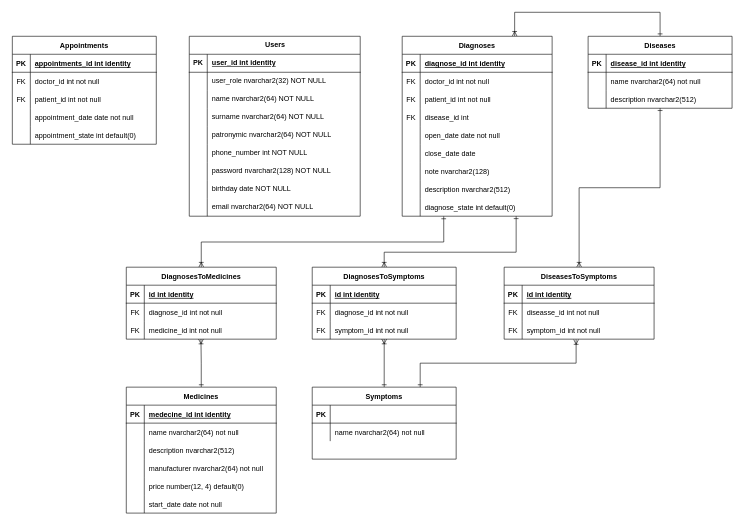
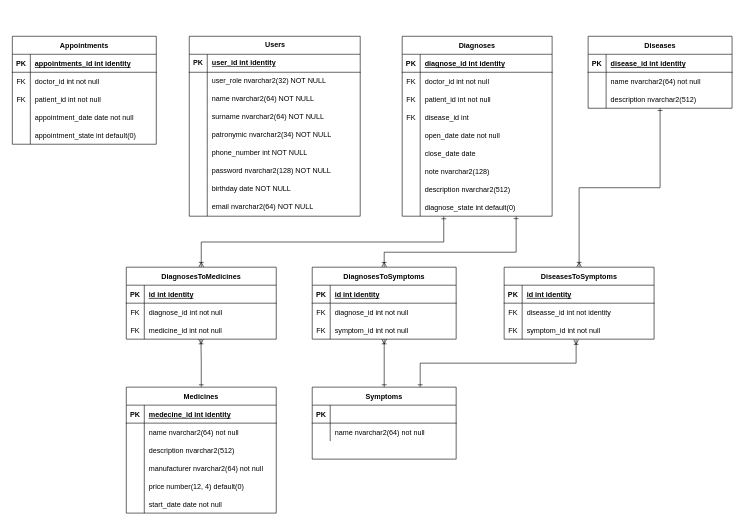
edge "Diseases" -- "Diagnoses": removed
node "patronymic nvarchar2(64) NOT NULL": label "patronymic nvarchar2(64) NOT NULL" -> "patronymic nvarchar2(34) NOT NULL"
node "diseasse_id int not null": label "diseasse_id int not null" -> "diseasse_id int not identity"
